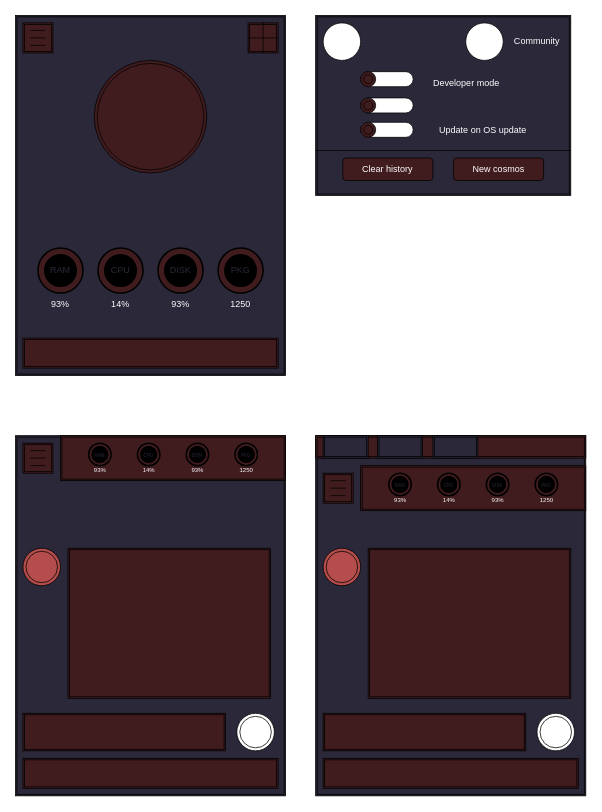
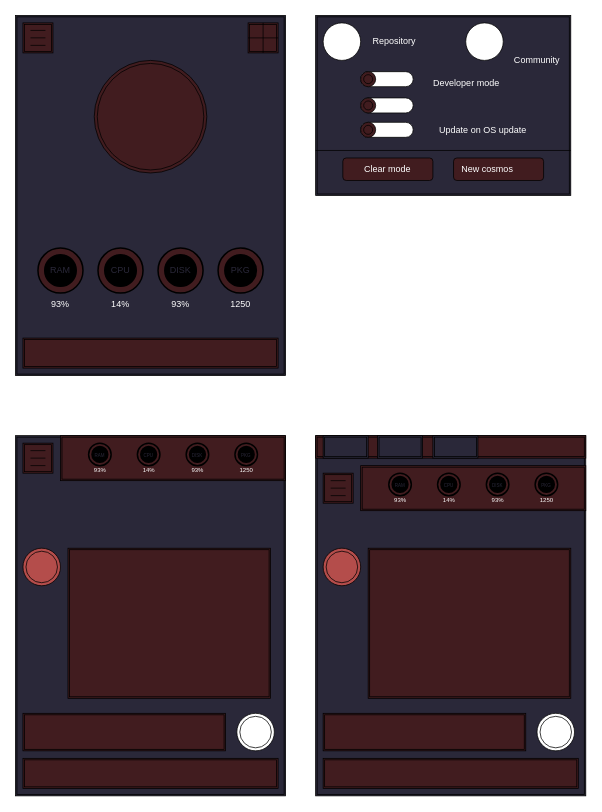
node "Repository": added
node "Community": moved (537, 42) -> (537, 60)
node "Clear history": label "Clear history" -> "Clear mode"
node "New cosmos": moved (498, 169) -> (487, 169)
